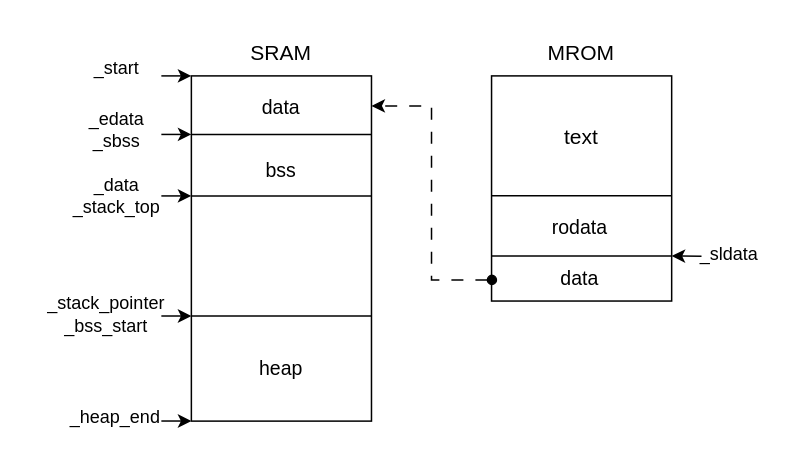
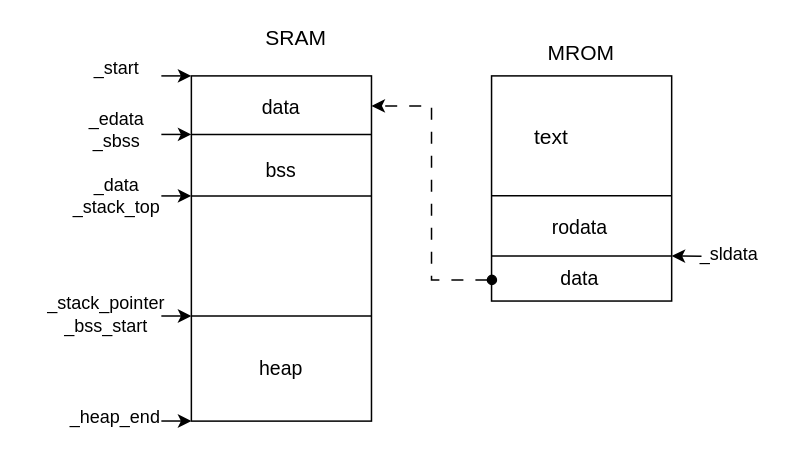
node "SRAM": moved (281, 53) -> (296, 38)
node "text": moved (581, 137) -> (551, 137)
